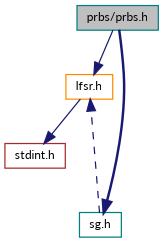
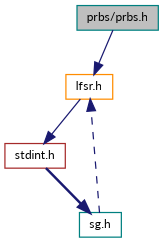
edge "prbs/prbs.h" -> "sg.h": now "stdint.h" -> "sg.h"
